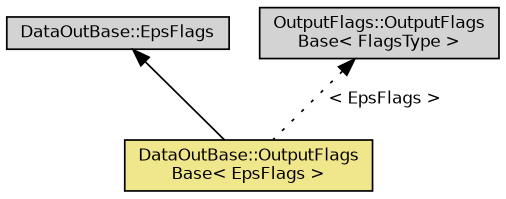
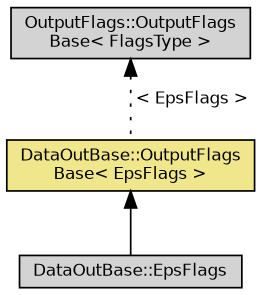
edge "DataOutBase::OutputFlags Base< EpsFlags >" -> "DataOutBase::EpsFlags": reversed
